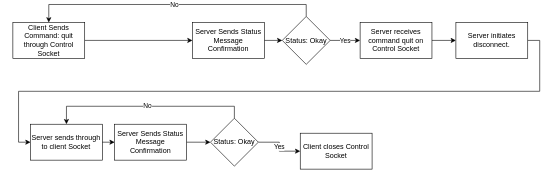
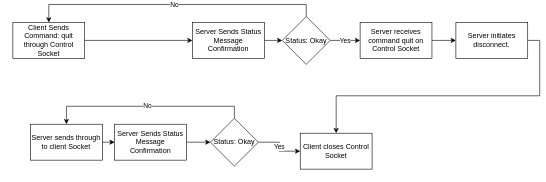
edge "Server initiates disconnect." -> "Server sends through to client Socket": now "Server initiates disconnect." -> "Client closes Control Socket"
